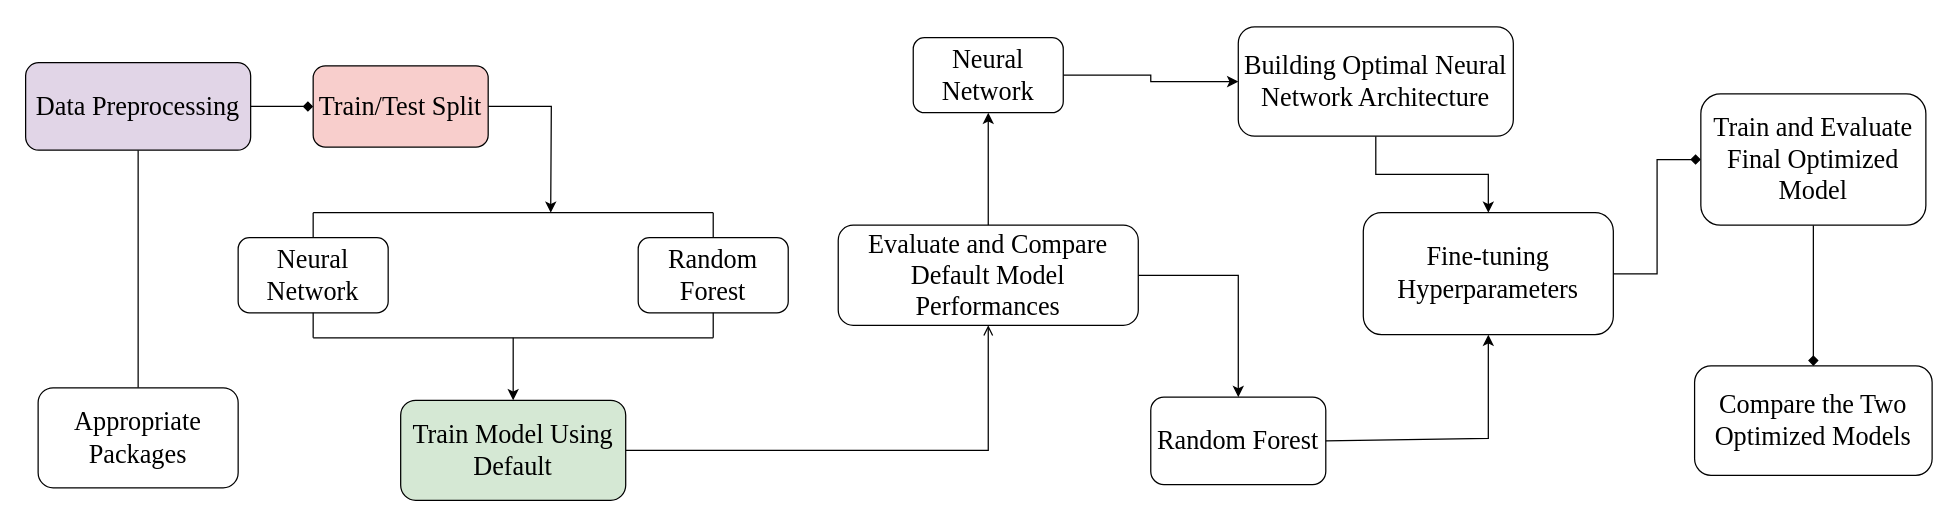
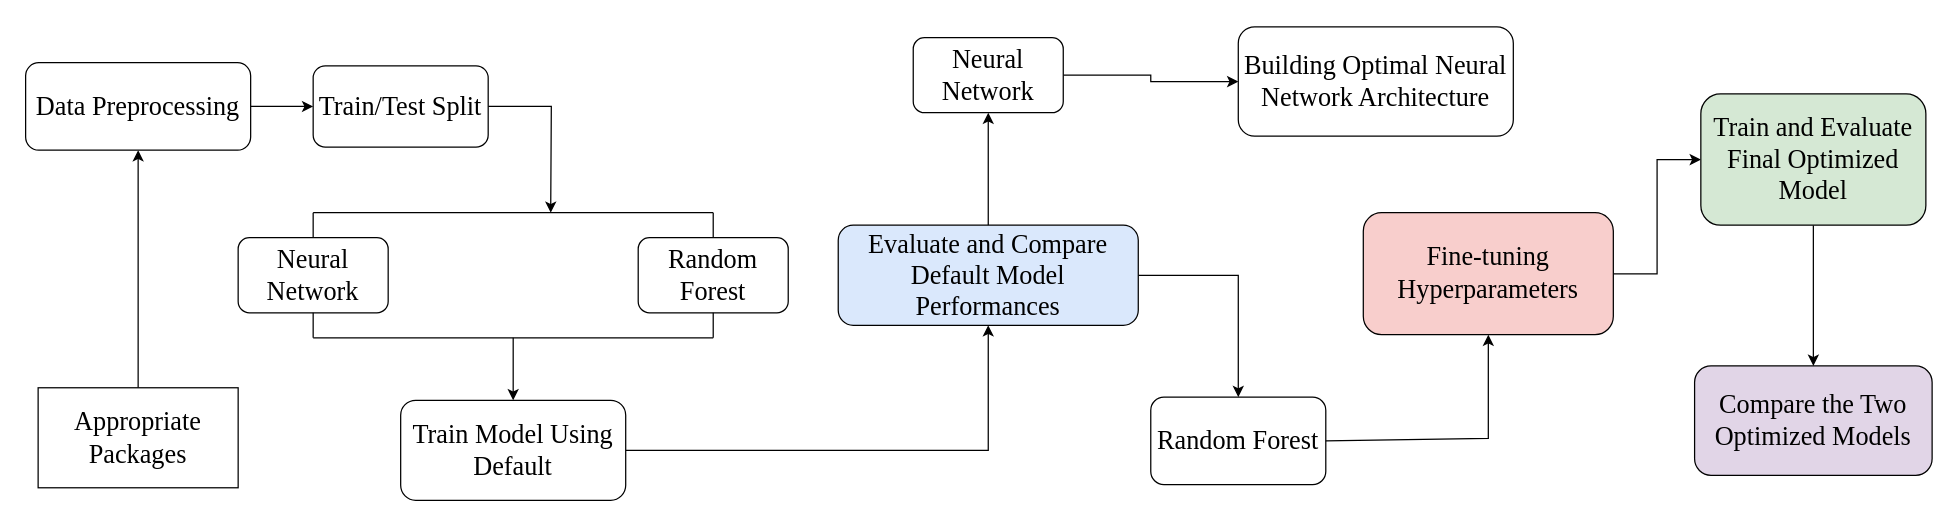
node "Data Preprocessing": fillcolor #e1d5e7 -> #ffffff
edge "Data Preprocessing" -> "Train/Test Split": arrowhead diamond -> classic
node "Train/Test Split": fillcolor #f8cecc -> #ffffff
edge "Data Preprocessing" -- "Appropriate Packages": arrowhead none -> classic
edge "Fine-tuning Hyperparameters" -> "Train and Evaluate Final Optimized Model": arrowhead diamond -> classic
node "Train and Evaluate Final Optimized Model": fillcolor #ffffff -> #d5e8d4
edge "Building Optimal Neural Network Architecture" -> "Fine-tuning Hyperparameters": removed
node "Fine-tuning Hyperparameters": fillcolor #ffffff -> #f8cecc
node "Evaluate and Compare Default Model Performances": fillcolor #ffffff -> #dae8fc
edge "Train Model Using Default" -> "Evaluate and Compare Default Model Performances": arrowhead open -> classic
edge "Train and Evaluate Final Optimized Model" -> "Compare the Two Optimized Models": arrowhead diamond -> classic
node "Compare the Two Optimized Models": fillcolor #ffffff -> #e1d5e7
node "Appropriate Packages": shape rounded rectangle -> rectangle
node "Train Model Using Default": fillcolor #d5e8d4 -> #ffffff
